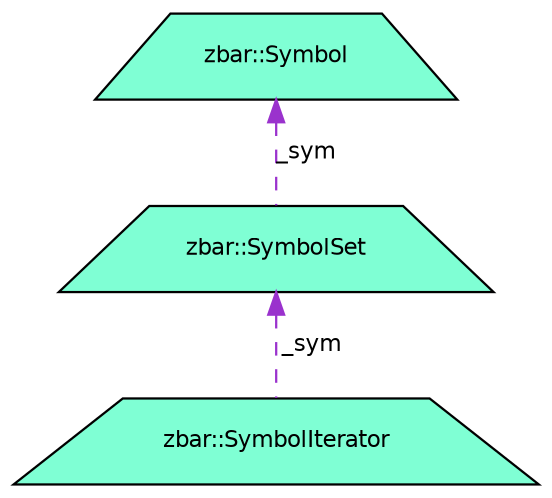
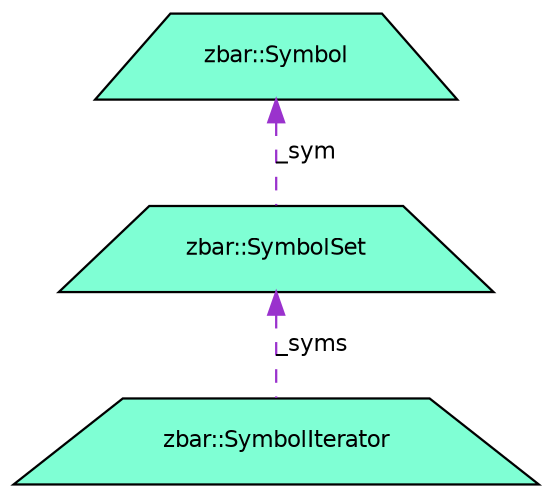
edge "zbar::SymbolIterator" -> "zbar::SymbolSet": label "_sym" -> "_syms"
